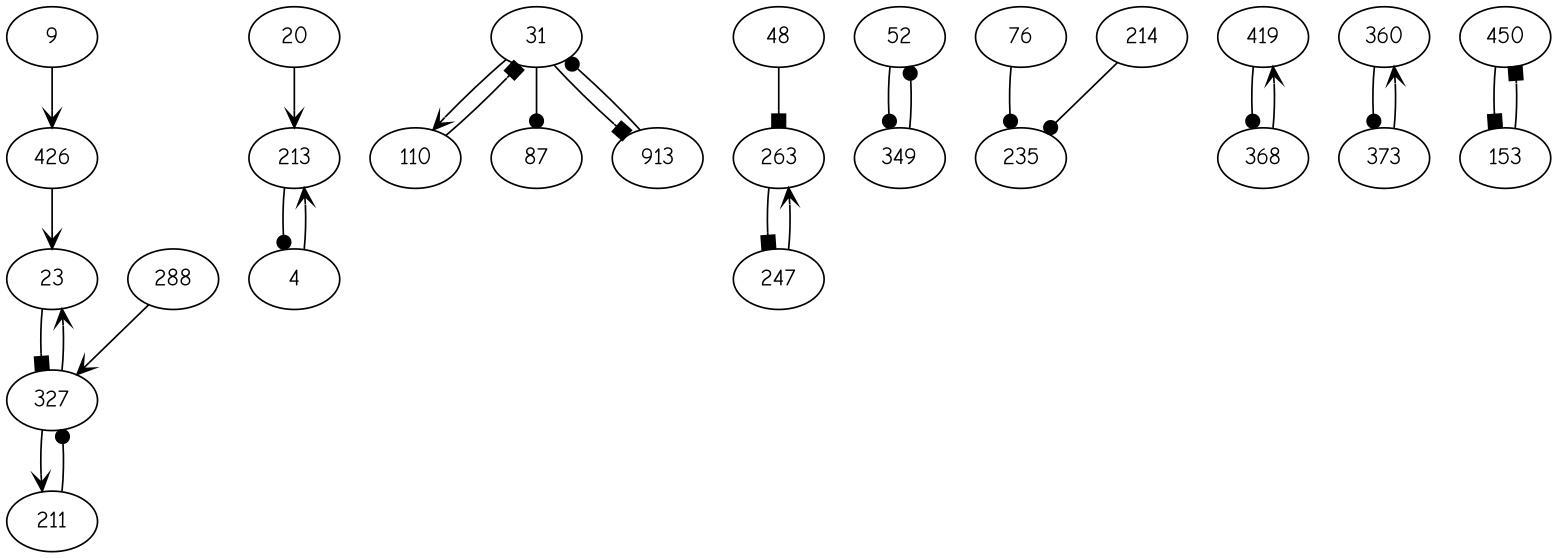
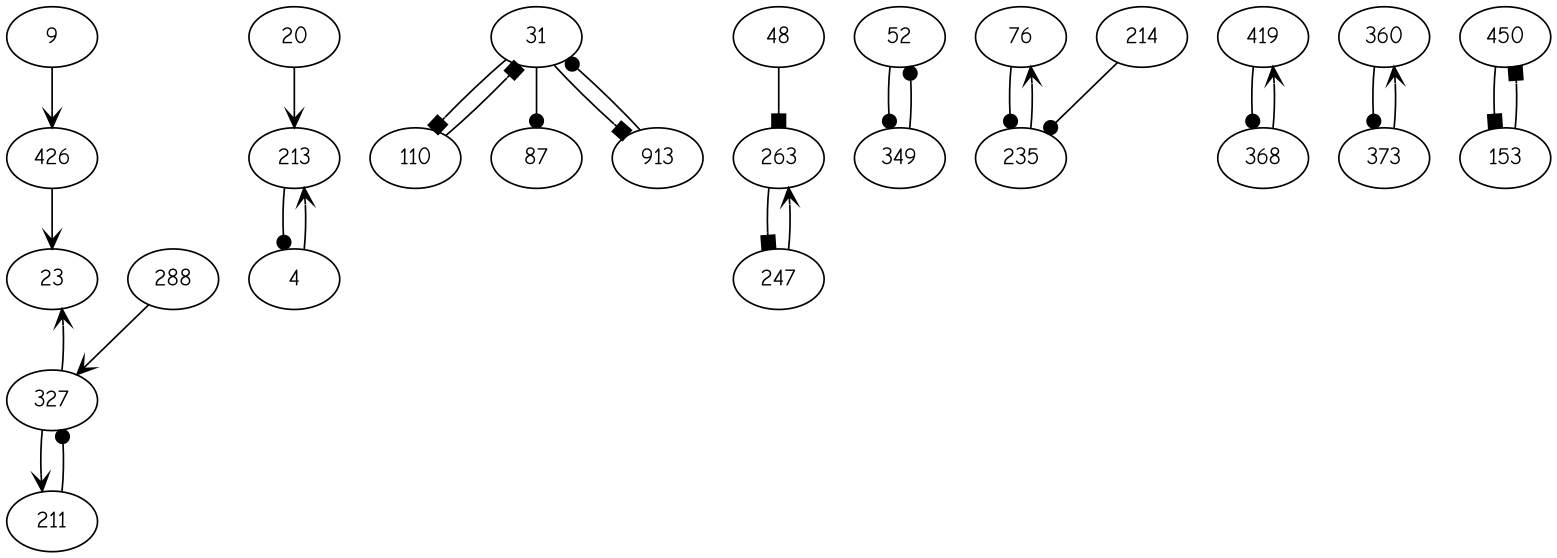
edge "31" -> "110": arrowhead vee -> box
edge "235" -> "76": added
edge "23" -> "327": removed
